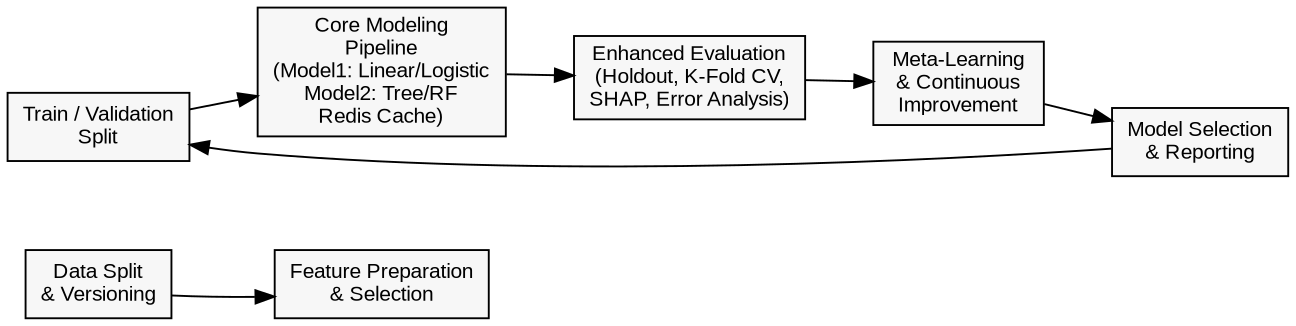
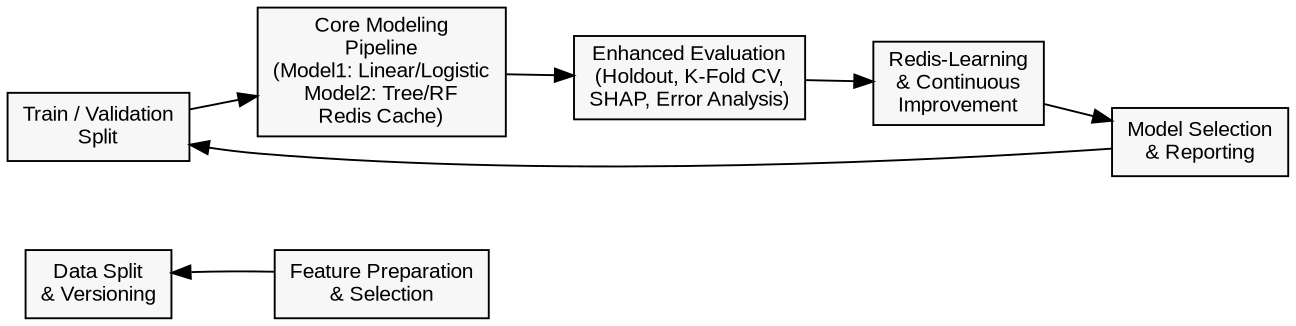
node "Meta-Learning & Continuous Improvement": label "Meta-Learning & Continuous Improvement" -> "Redis-Learning & Continuous Improvement"
edge "Data Split & Versioning" -> "Feature Preparation & Selection": reversed
